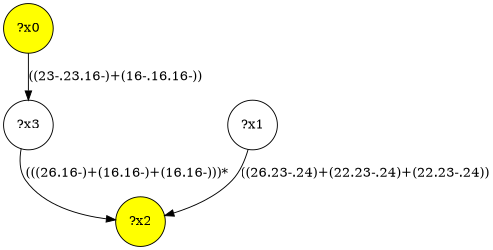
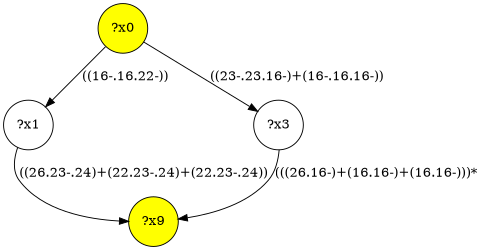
edge "?x0" -> "?x1": added, label "((16-.16.22-))"
node "?x2": label "?x2" -> "?x9"
